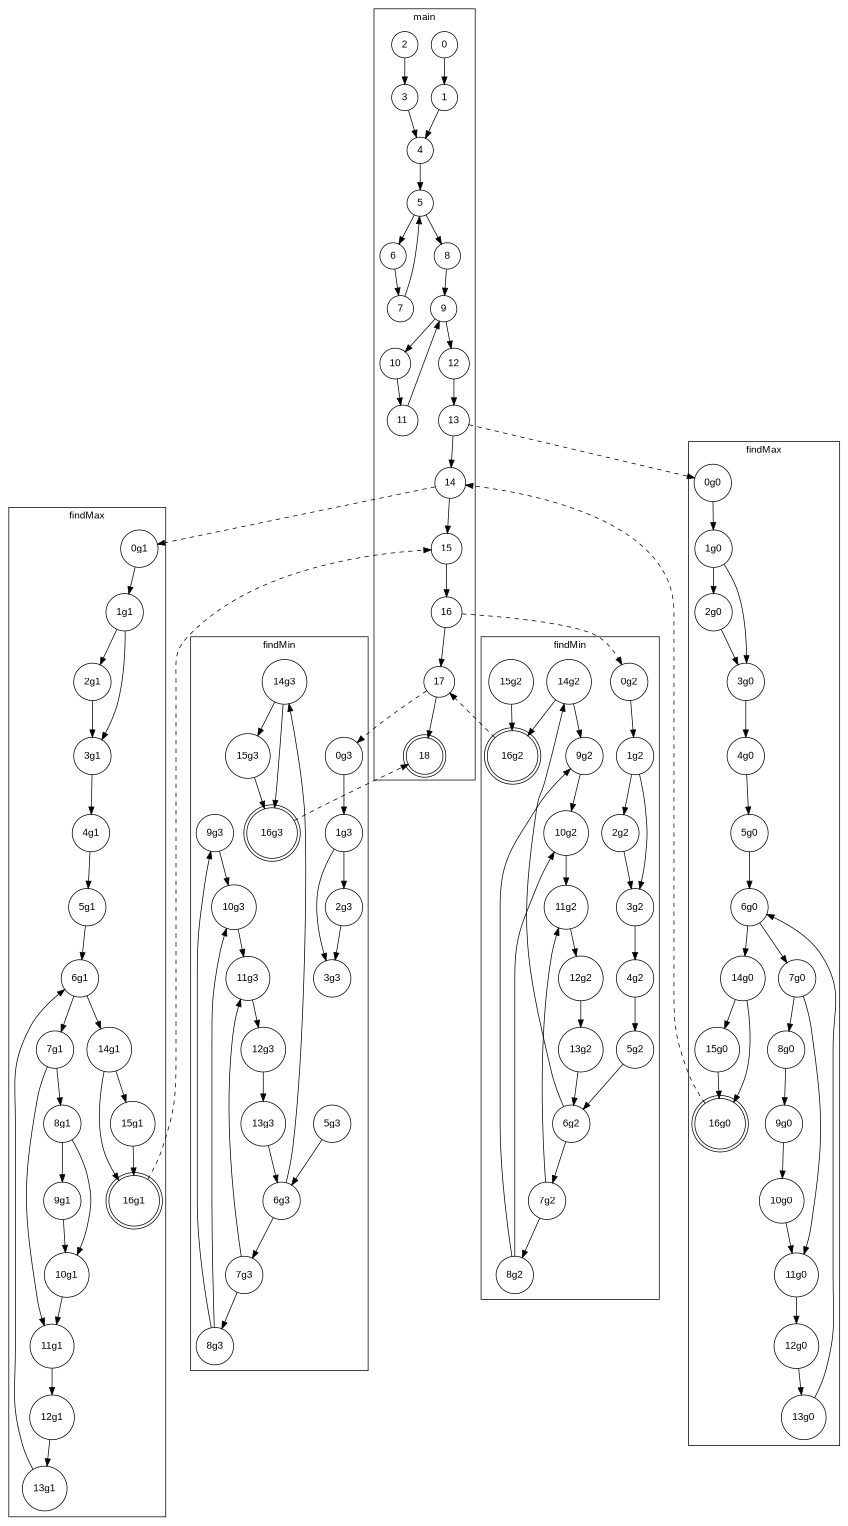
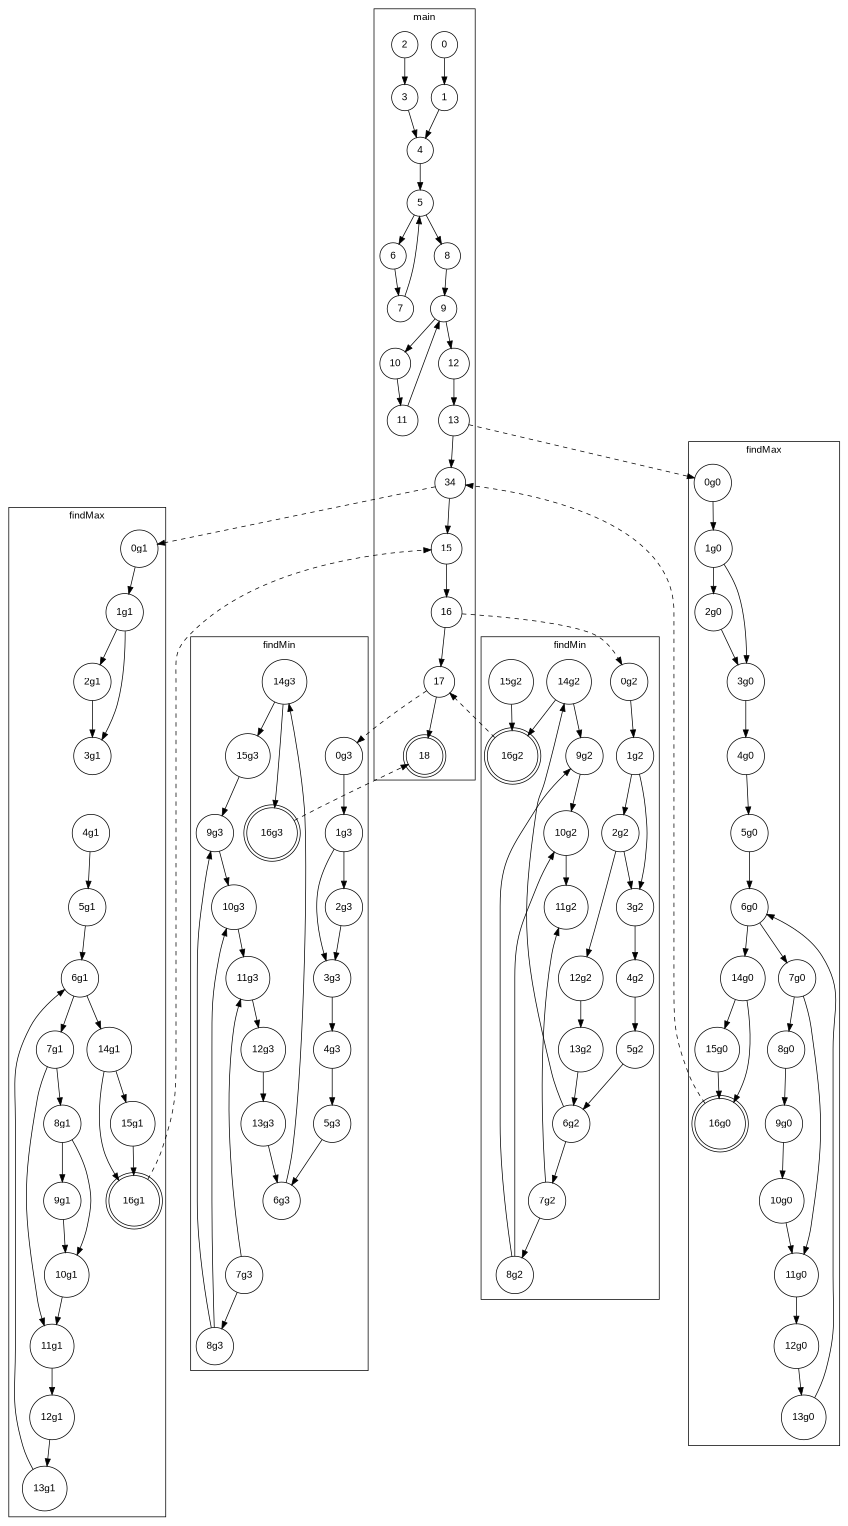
node "14": label "14" -> "34"
edge "15g3" -> "16g3": now "15g3" -> "9g3"
edge "3g1" -> "4g1": removed
edge "11g2" -> "12g2": now "2g2" -> "12g2"
node "4g3": added
edge "6g3" -> "7g3": removed
